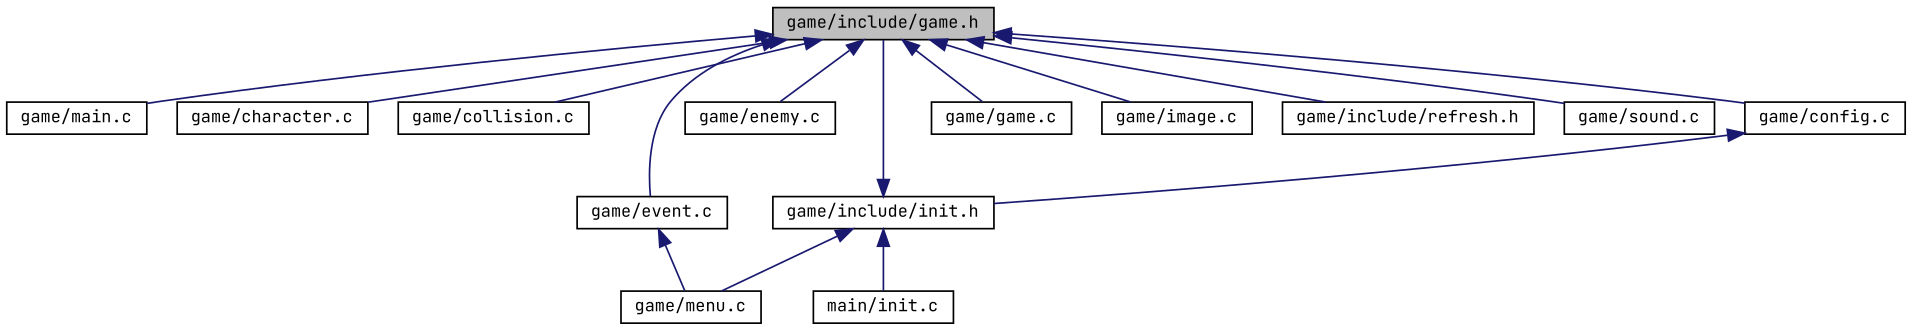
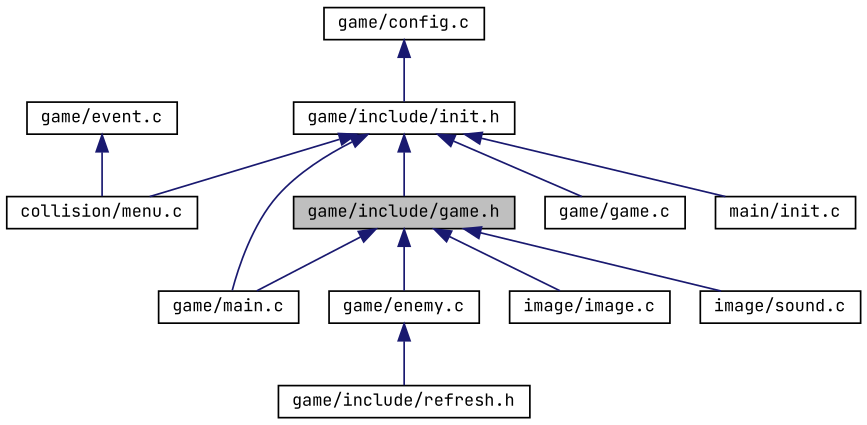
edge "game/config.c" -> "game/include/game.h": removed
edge "game/include/refresh.h" -> "game/include/game.h": now "game/include/refresh.h" -> "game/enemy.c"
edge "game/game.c" -> "game/include/game.h": now "game/game.c" -> "game/include/init.h"
edge "game/event.c" -> "game/include/game.h": removed
node "game/character.c": removed
node "game/collision.c": removed
node "game/image.c": label "game/image.c" -> "image/image.c"
node "game/sound.c": label "game/sound.c" -> "image/sound.c"
edge "game/main.c" -> "game/include/init.h": added
node "game/menu.c": label "game/menu.c" -> "collision/menu.c"
